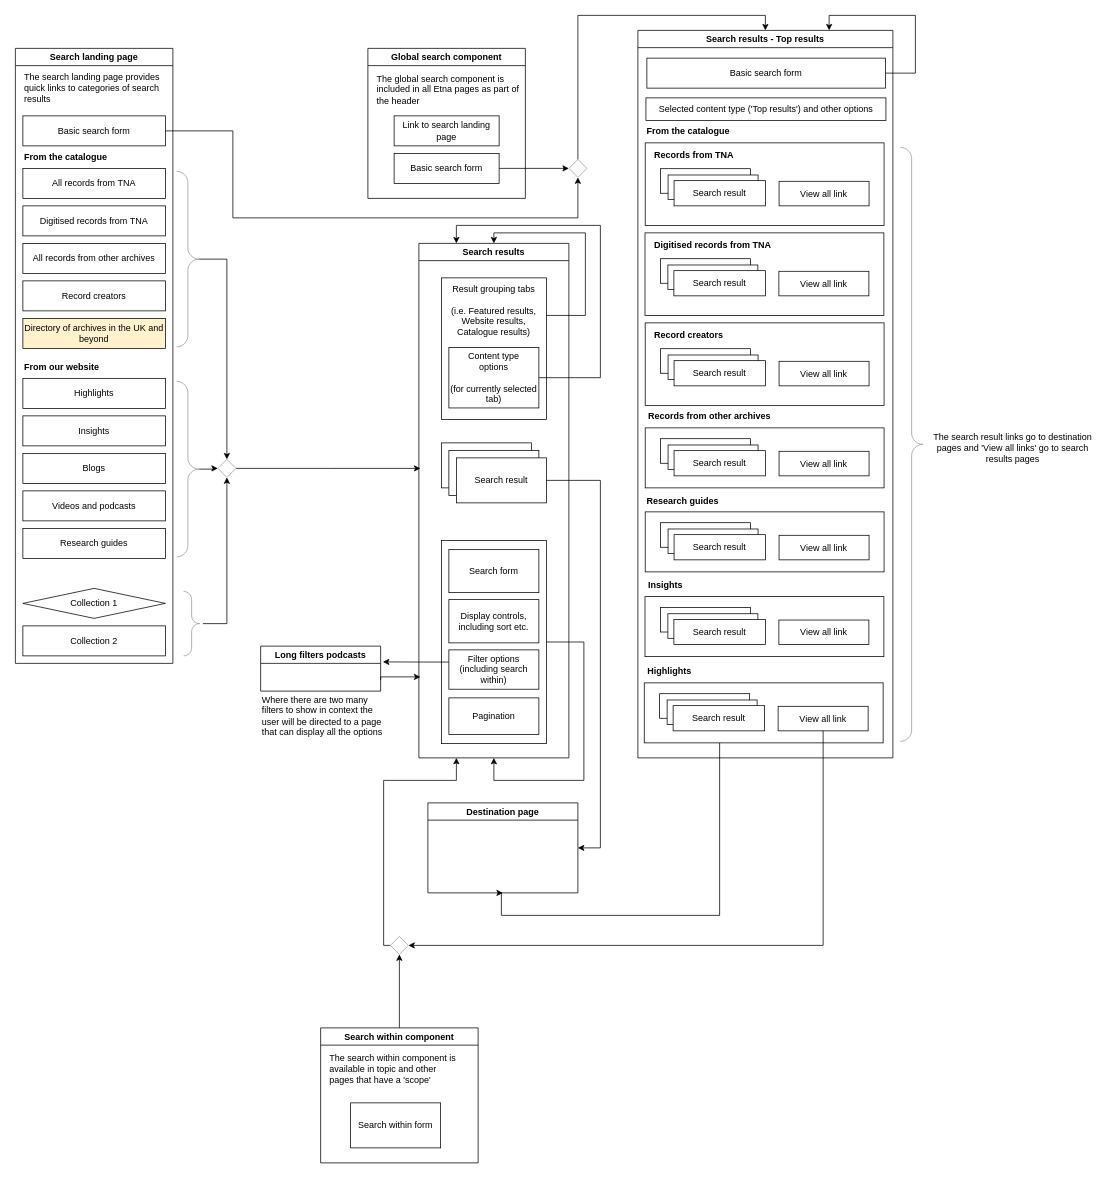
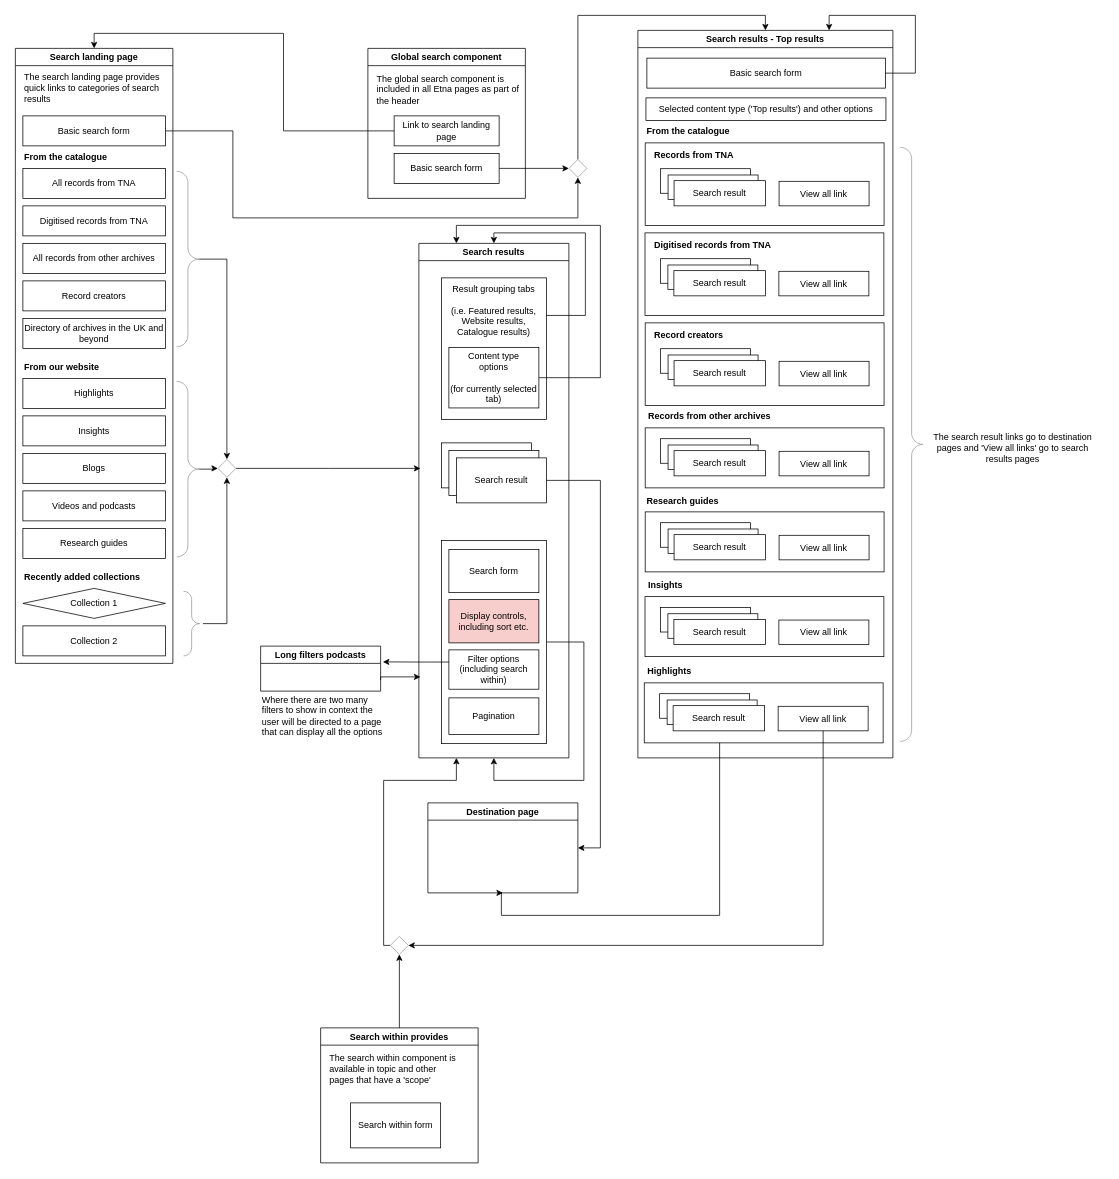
edge "Link to search landing page" -> "Search landing page": added
node "Directory of archives in the UK and beyond": fillcolor #fff2cc -> #ffffff
node "Recently added collections": added
node "Display controls, including sort etc.": fillcolor #ffffff -> #f8cecc
node "Search within component": label "Search within component" -> "Search within provides"
